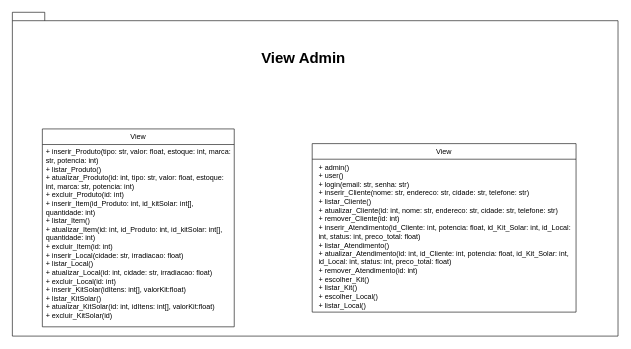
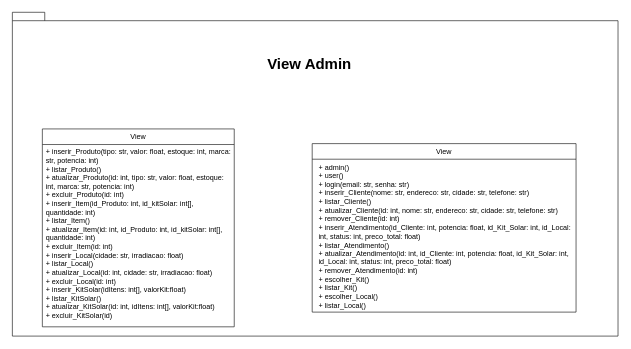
node "View Admin": moved (303, 57) -> (309, 63)
